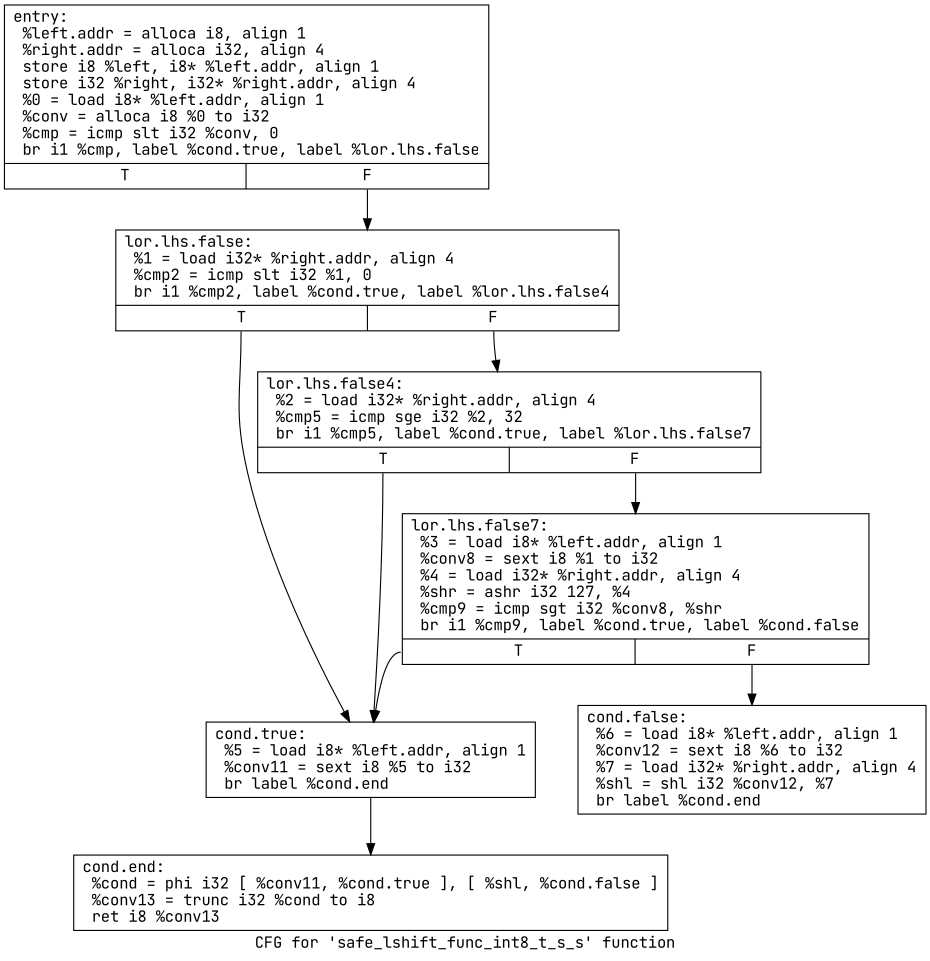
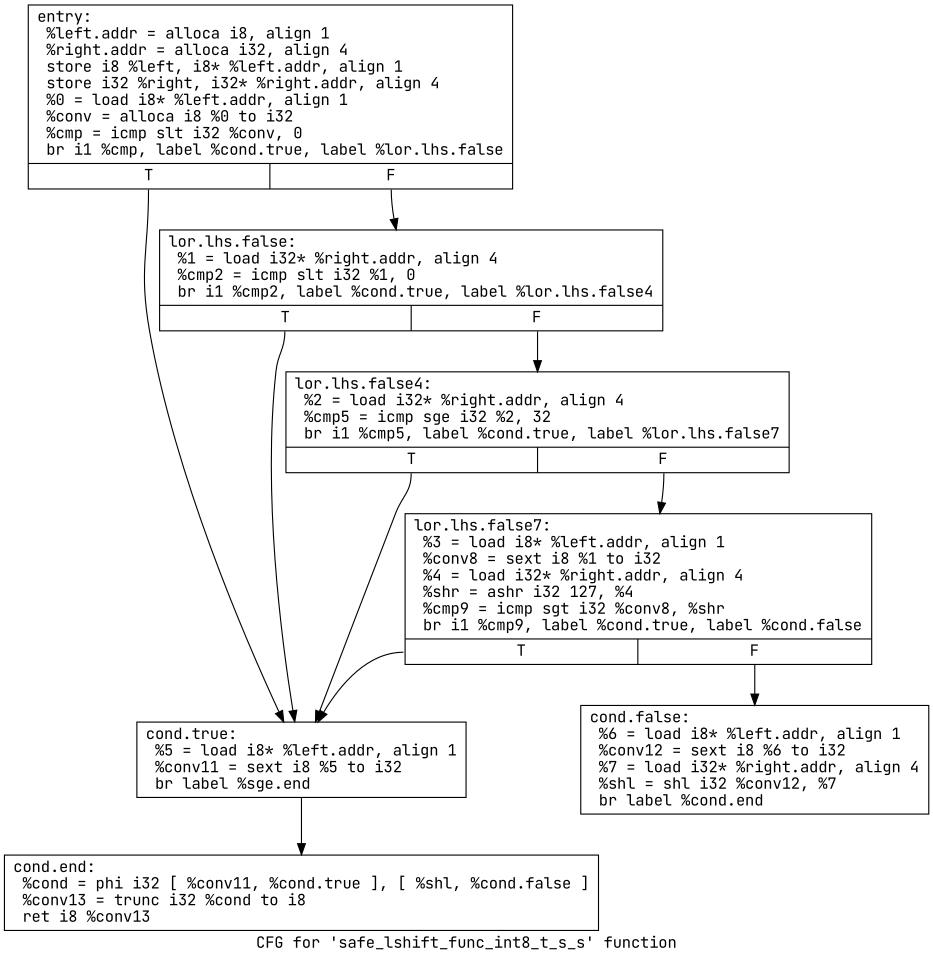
edge "entry:" -> "cond.true:": added
node "cond.true:": text "br label %cond.end" -> "br label %sge.end"
